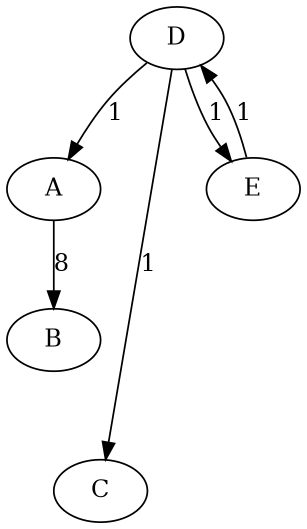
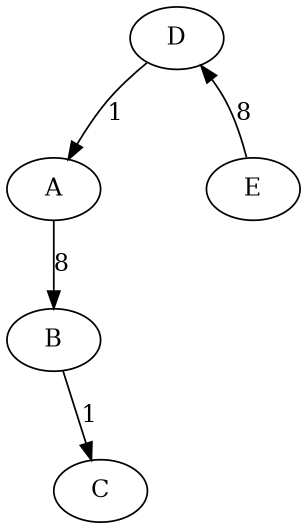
edge "D" -> "E": removed, label "1"
edge "E" -> "D": label "1" -> "8"
edge "D" -> "C": now "B" -> "C"
